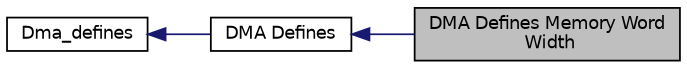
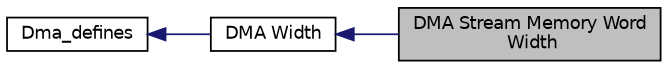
node "DMA Defines": label "DMA Defines" -> "DMA Width"
node "DMA Defines Memory Word Width": label "DMA Defines Memory Word Width" -> "DMA Stream Memory Word Width"
